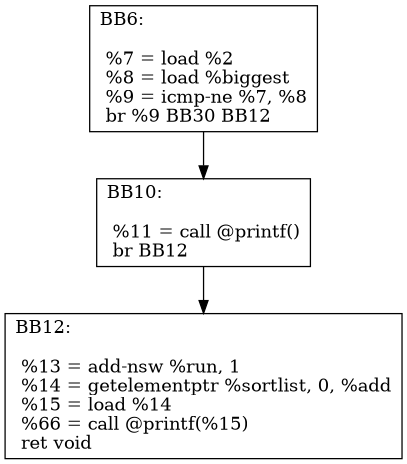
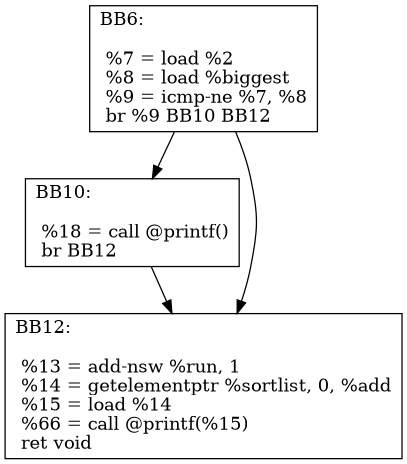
node "BB6:": text "br %9 BB30 BB12" -> "br %9 BB10 BB12"
edge "BB6:" -> "BB12:": added
node "BB10:": text "%11 = call @printf()" -> "%18 = call @printf()"
